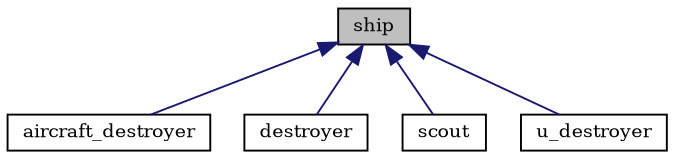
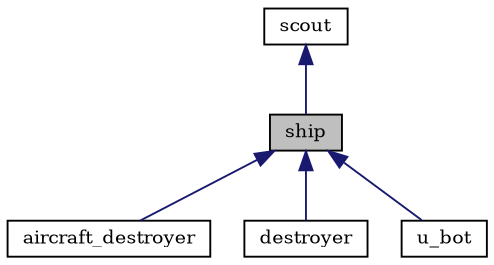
edge "scout" -> "ship": reversed
node "u_destroyer": label "u_destroyer" -> "u_bot"
